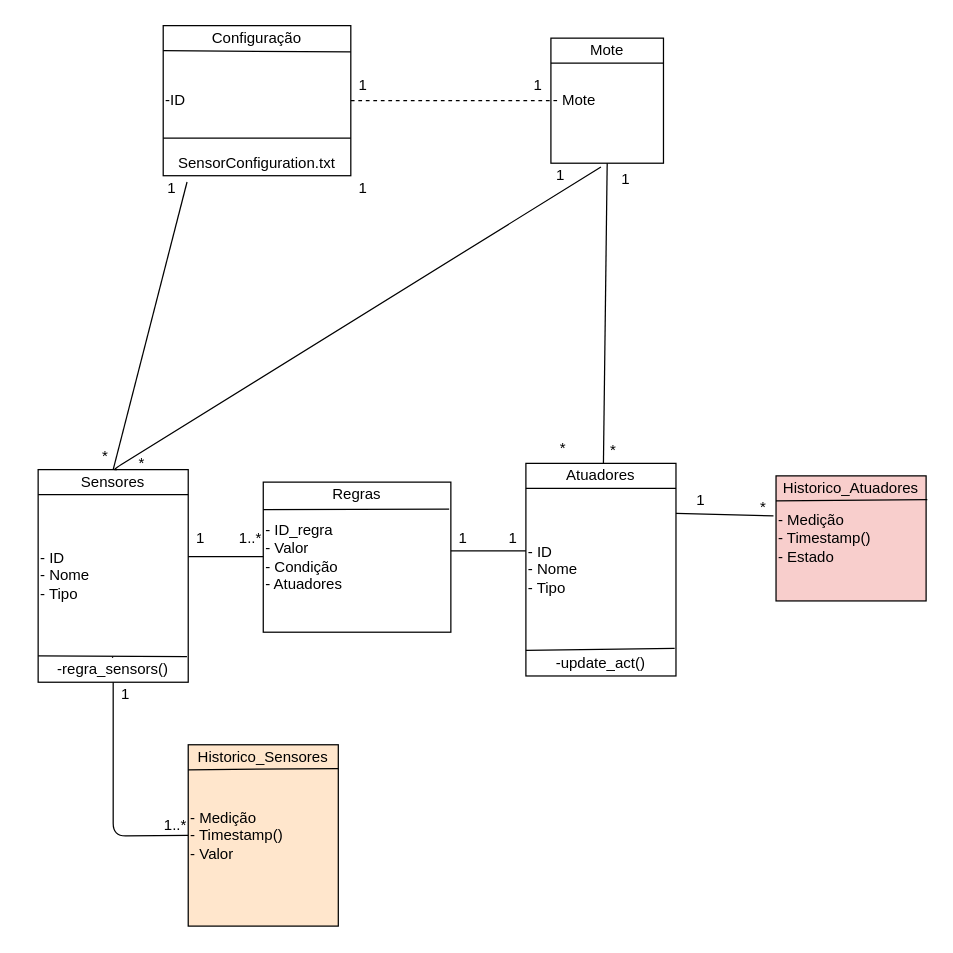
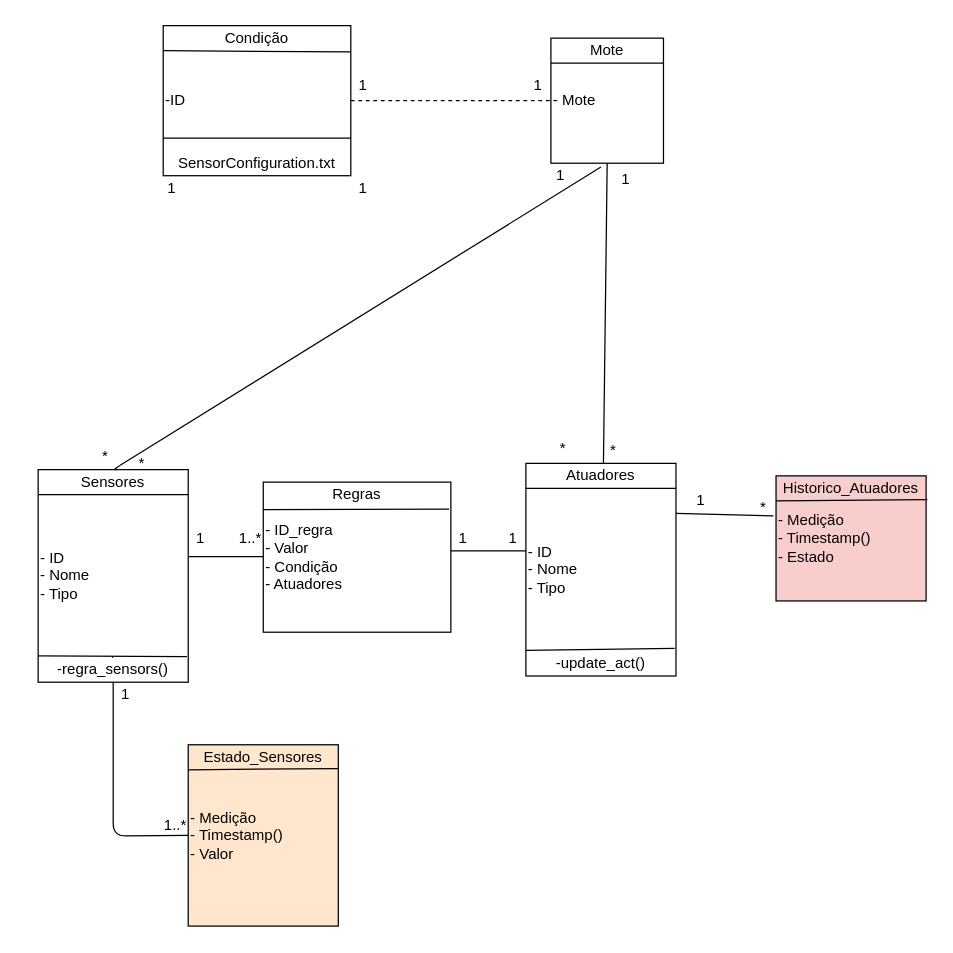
node "Configuração": label "Configuração" -> "Condição"
edge "SensorConfiguration.txt" -- "Sensores": removed
node "Historico_Sensores": label "Historico_Sensores" -> "Estado_Sensores"
